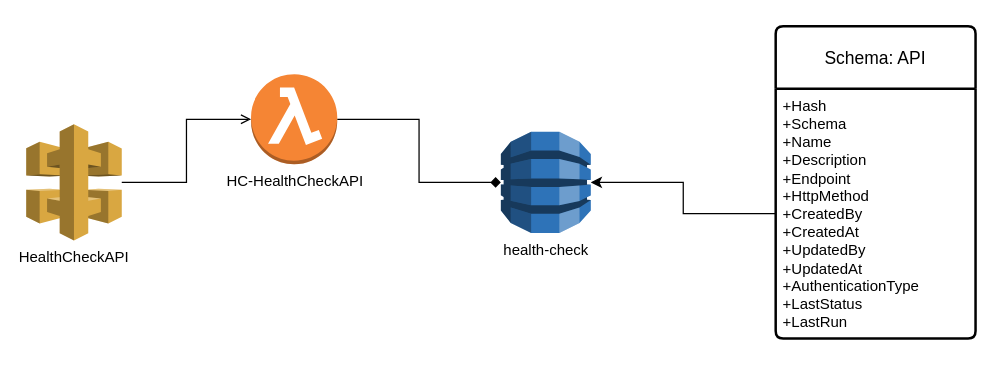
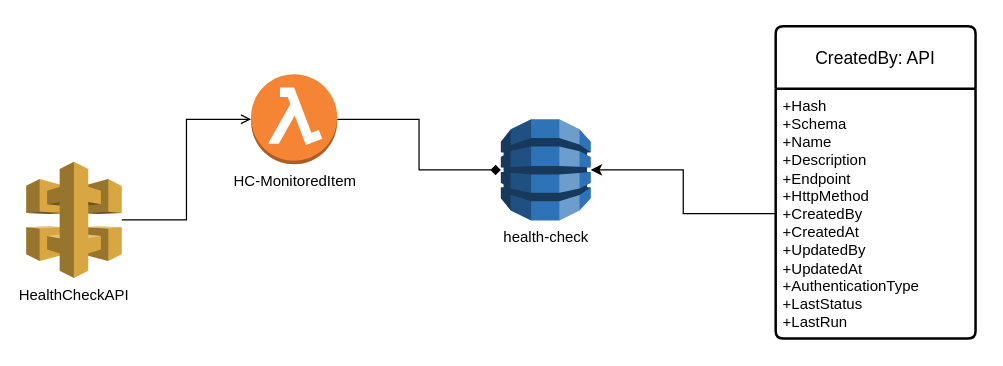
node "Schema: API": label "Schema: API" -> "CreatedBy: API"
node "HC-HealthCheckAPI": label "HC-HealthCheckAPI" -> "HC-MonitoredItem"
node "HealthCheckAPI": moved (73, 183) -> (73, 220)
node "health-check": moved (546, 183) -> (546, 170)
